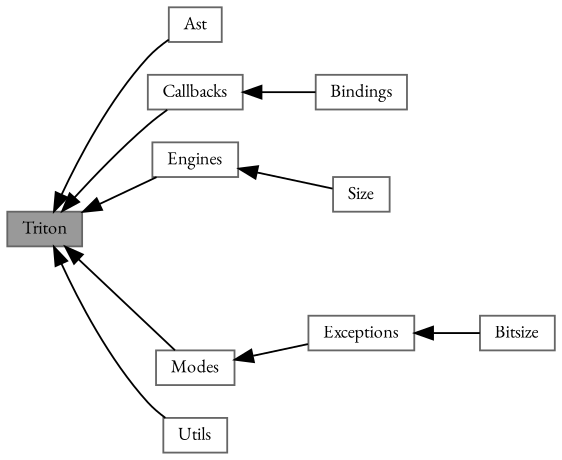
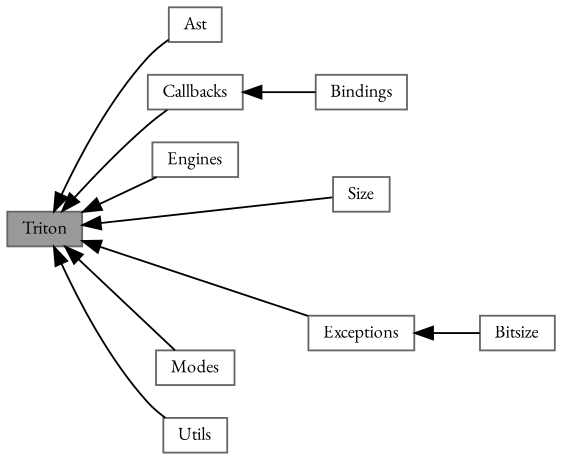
edge "Size" -> "Engines": now "Size" -> "Triton"
edge "Exceptions" -> "Modes": now "Exceptions" -> "Triton"
